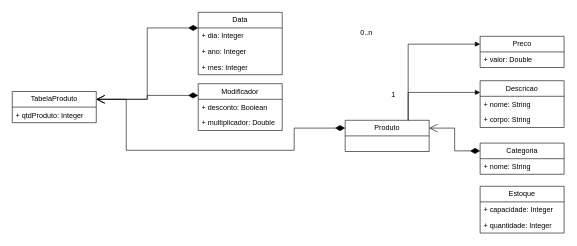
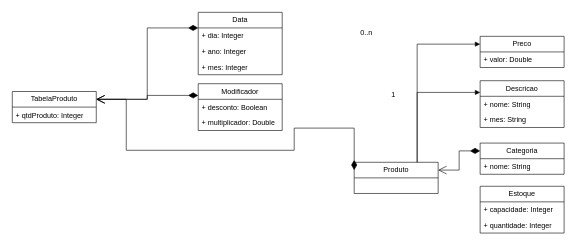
node "+ corpo: String": label "+ corpo: String" -> "+ mes: String"
node "Produto": moved (387, 136) -> (396, 178)
